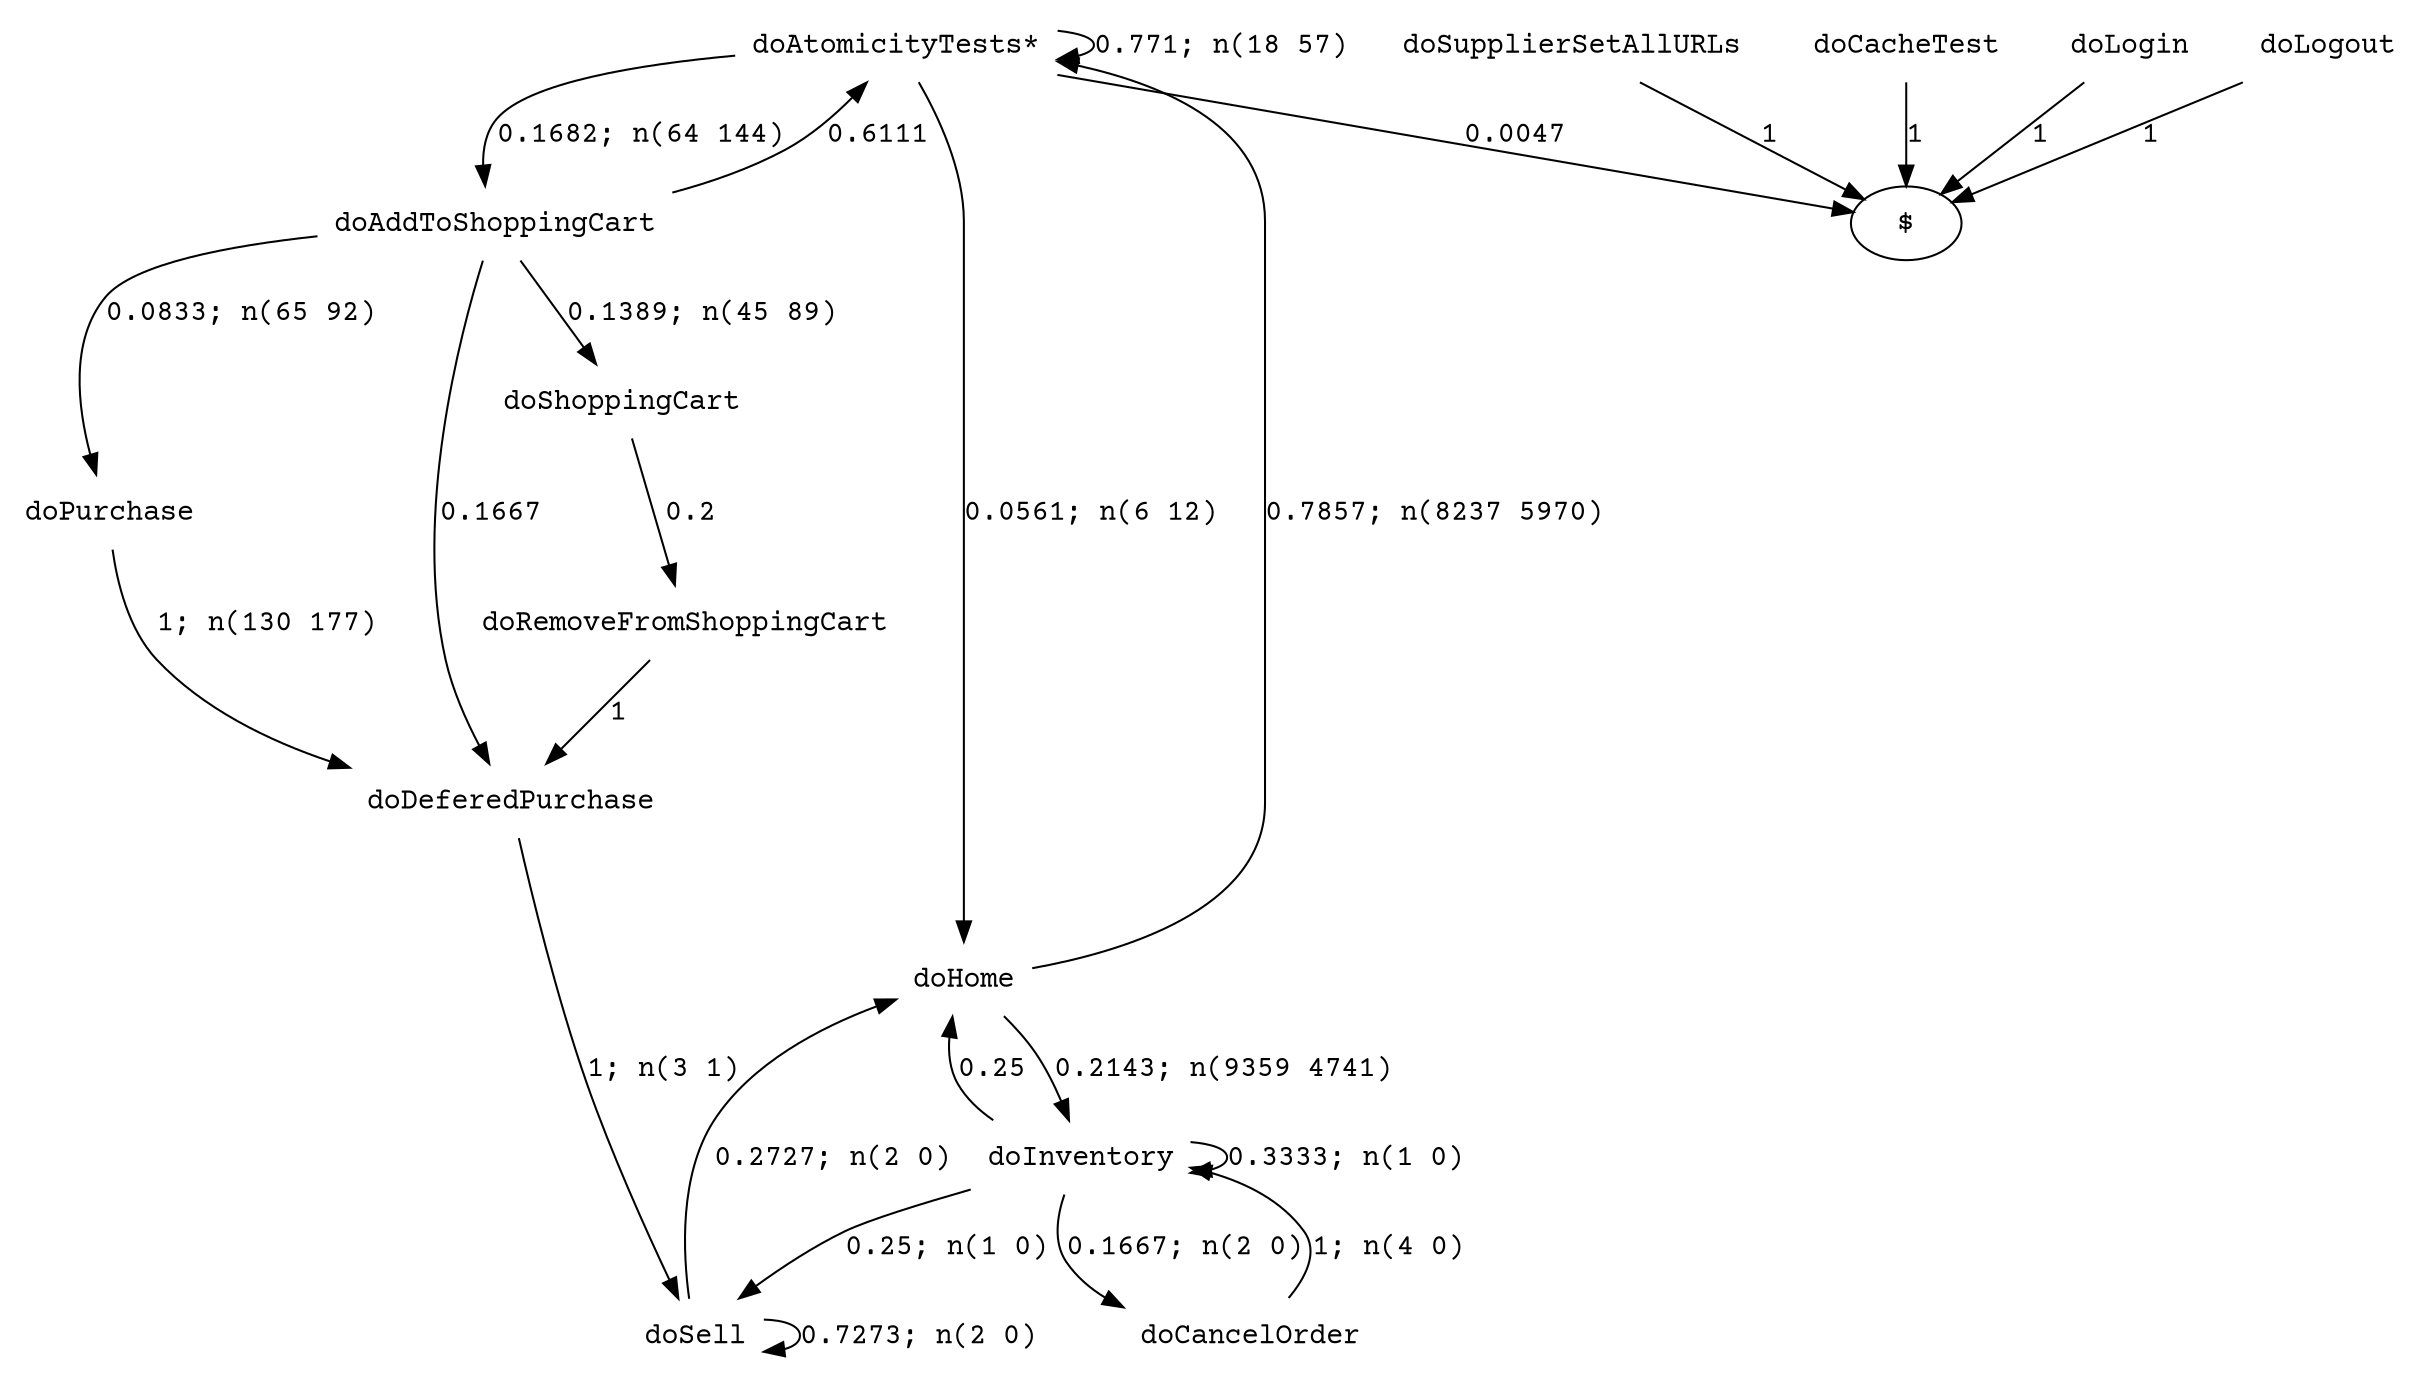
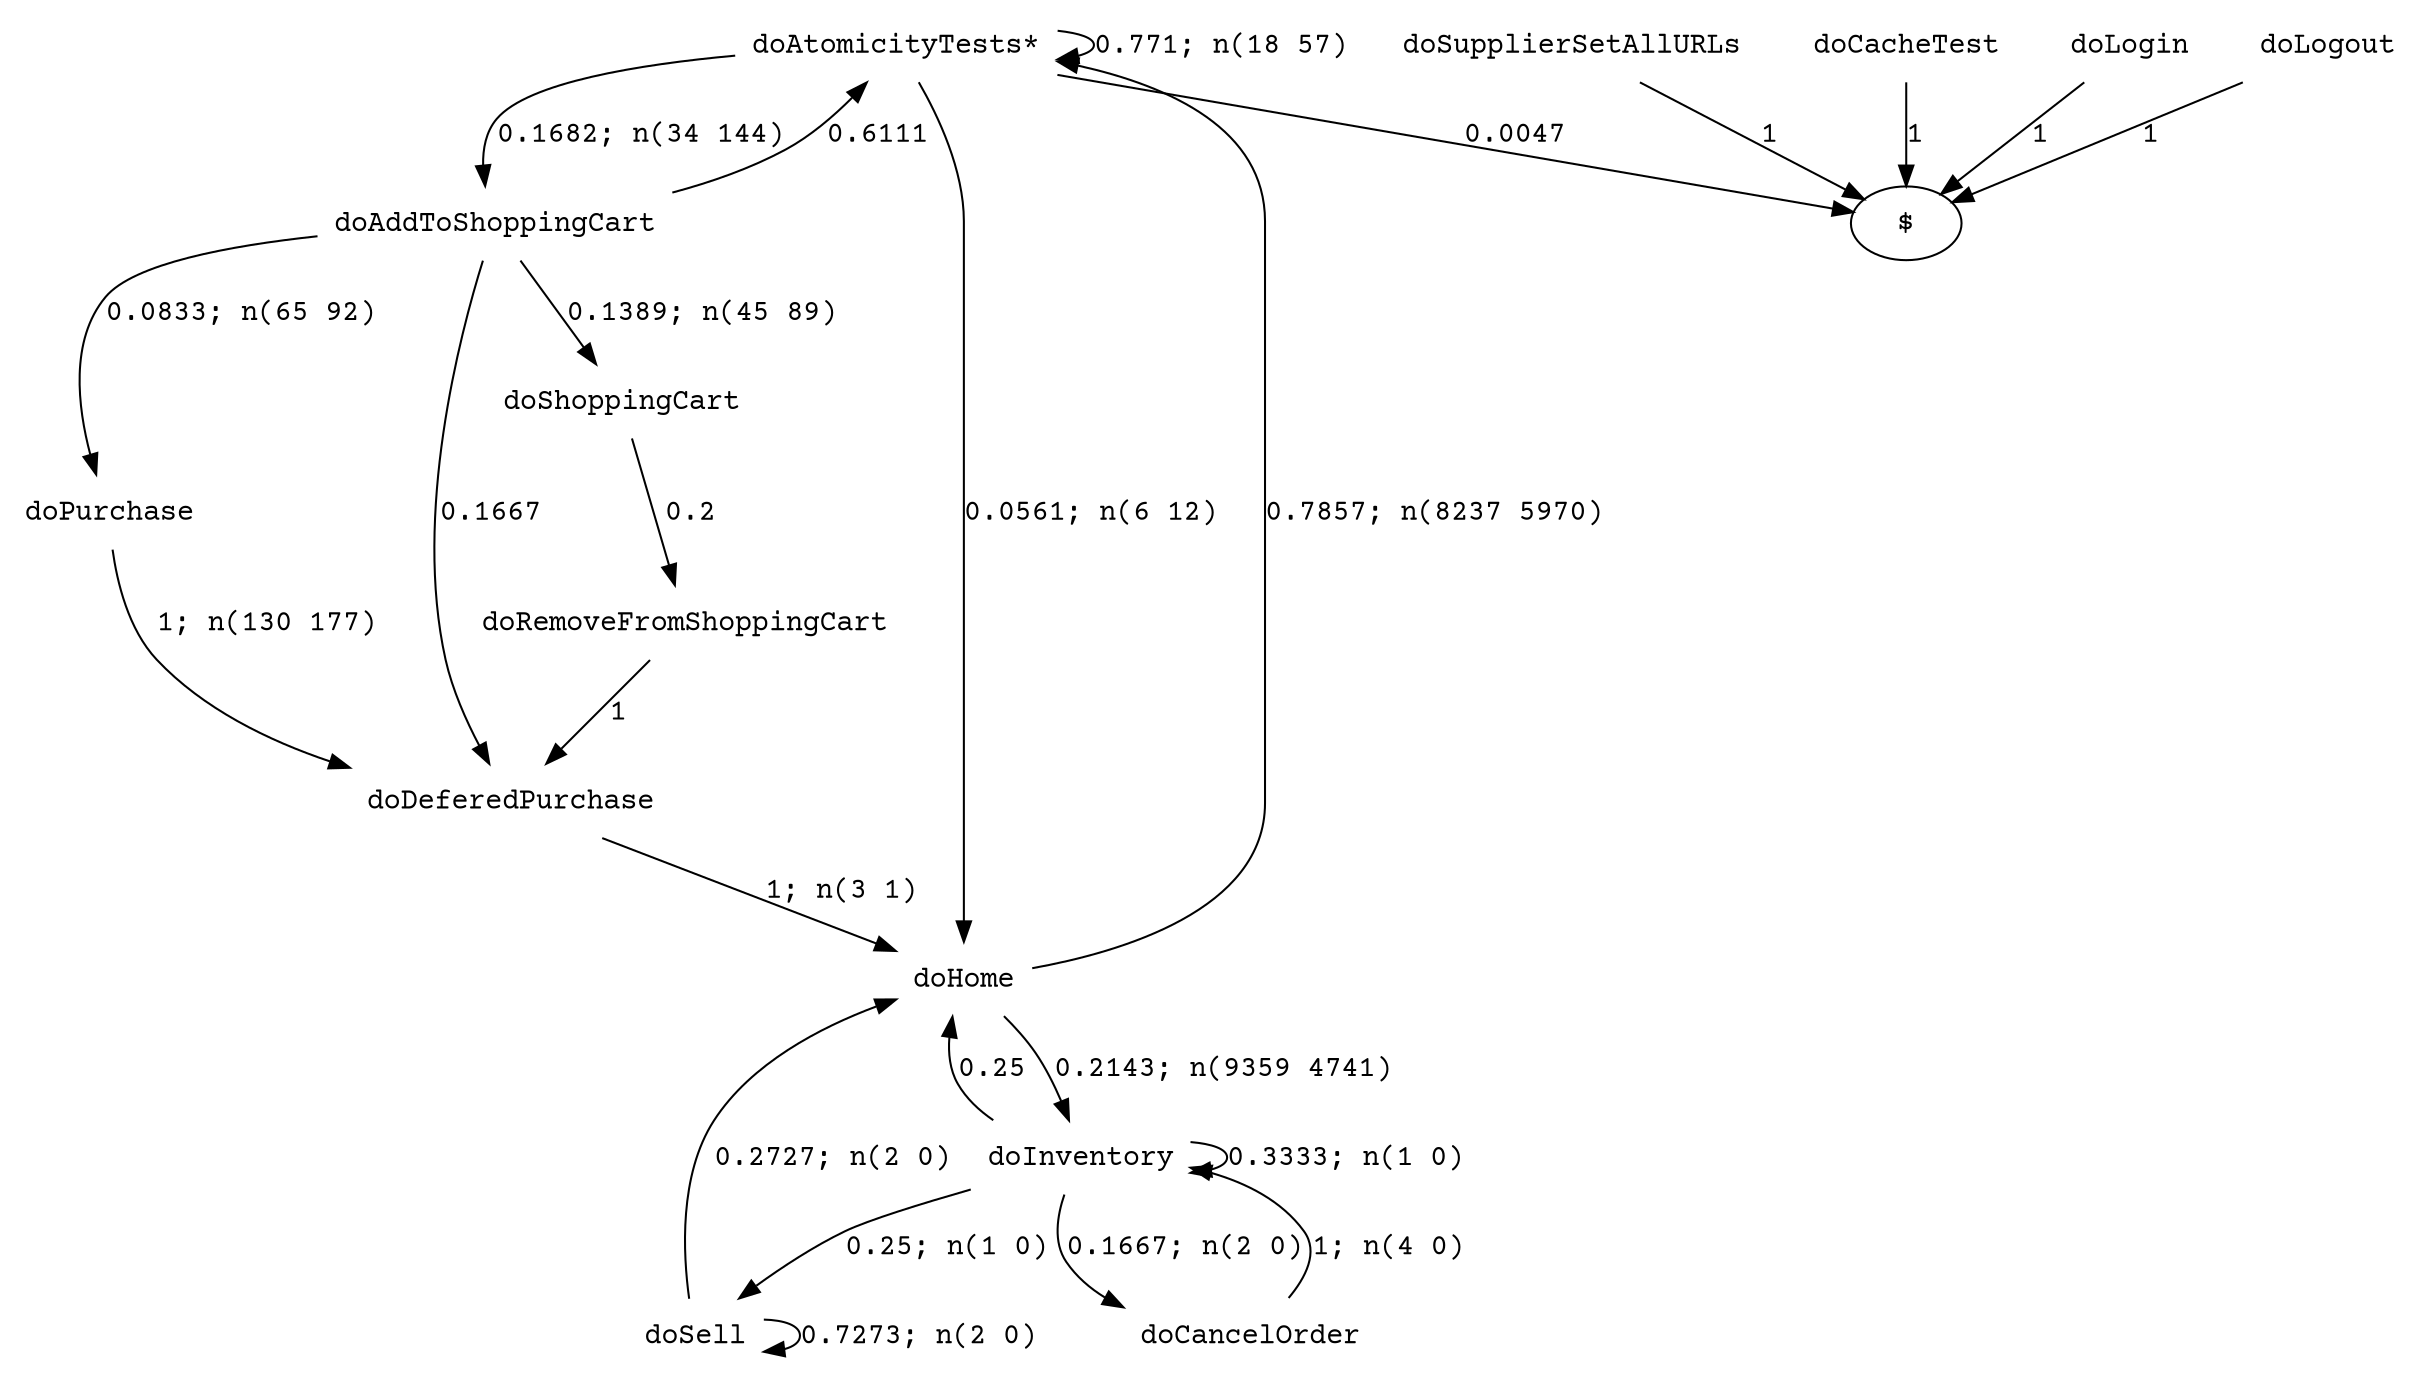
edge "doAtomicityTests*" -> "doAddToShoppingCart": label "0.1682; n(64 144)" -> "0.1682; n(34 144)"
edge "doDeferedPurchase" -> "doSell": now "doDeferedPurchase" -> "doHome"
